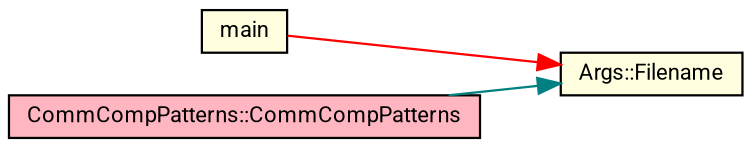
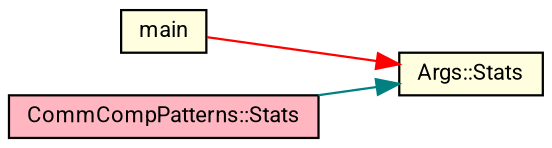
node "Args::Filename": label "Args::Filename" -> "Args::Stats"
node "CommCompPatterns::CommCompPatterns": label "CommCompPatterns::CommCompPatterns" -> "CommCompPatterns::Stats"
